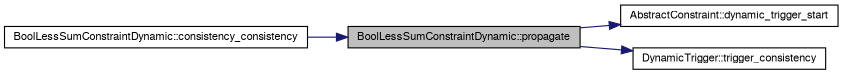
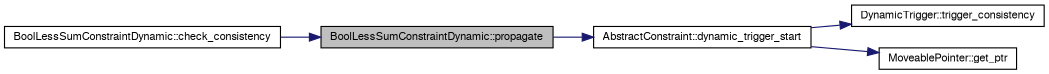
node "BoolLessSumConstraintDynamic::consistency_consistency": label "BoolLessSumConstraintDynamic::consistency_consistency" -> "BoolLessSumConstraintDynamic::check_consistency"
edge "BoolLessSumConstraintDynamic::propagate" -> "DynamicTrigger::trigger_consistency": now "AbstractConstraint::dynamic_trigger_start" -> "DynamicTrigger::trigger_consistency"
node "MoveablePointer::get_ptr": added
